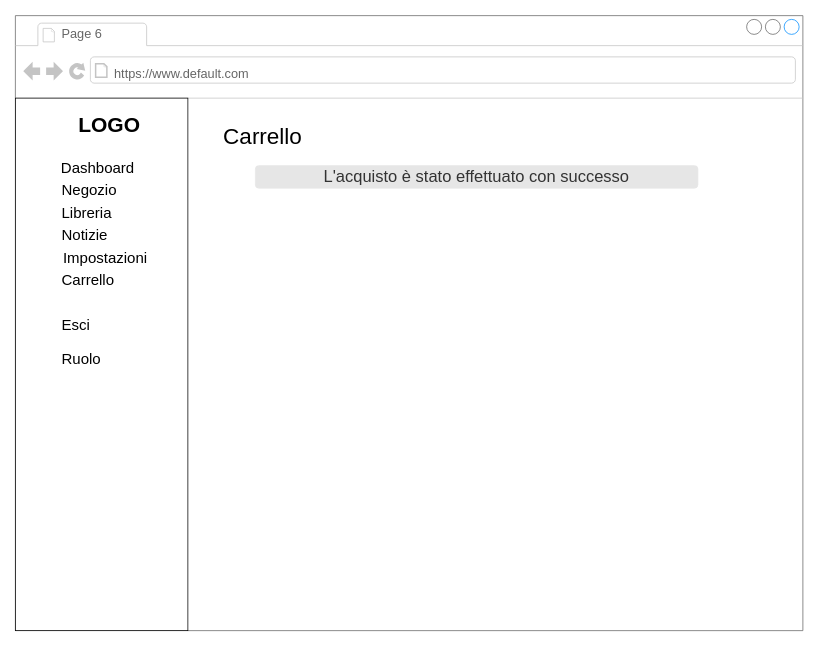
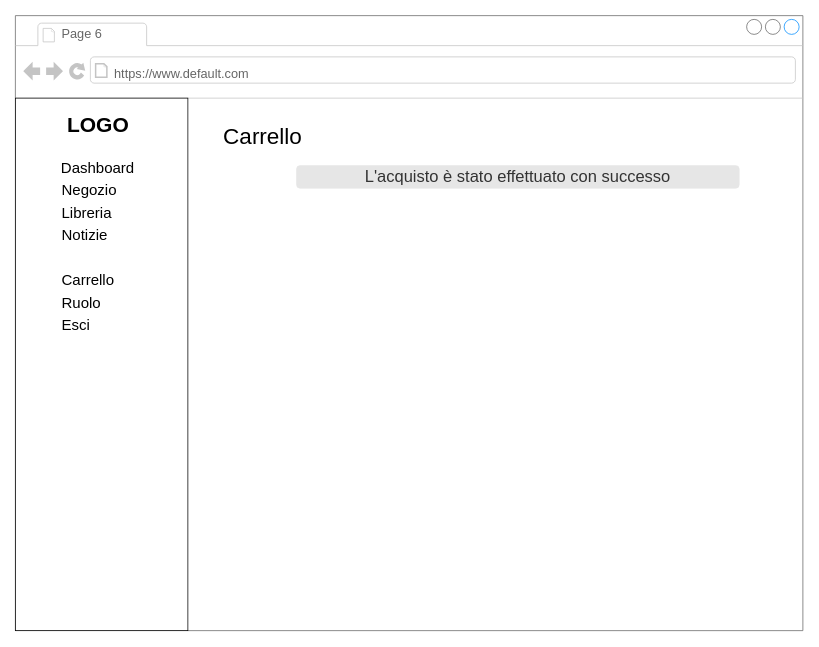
node "LOGO": moved (109, 124) -> (98, 124)
node "L'acquisto è stato effettuato con successo": moved (477, 177) -> (518, 177)
node "Impostazioni": removed
node "Ruolo": moved (98, 357) -> (98, 300)
